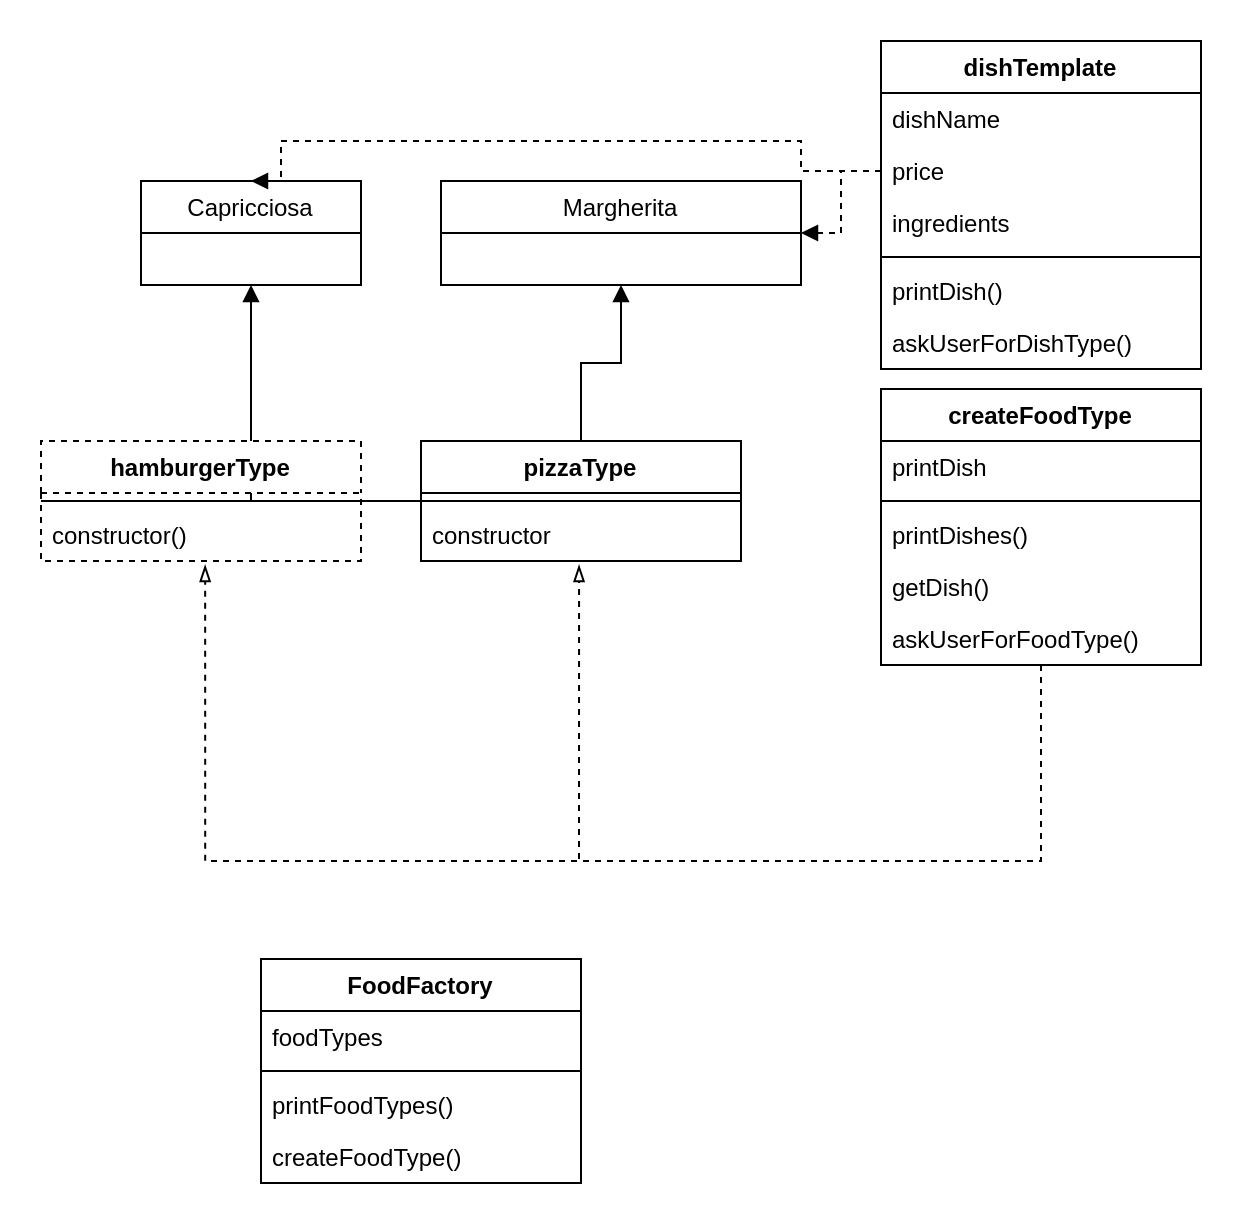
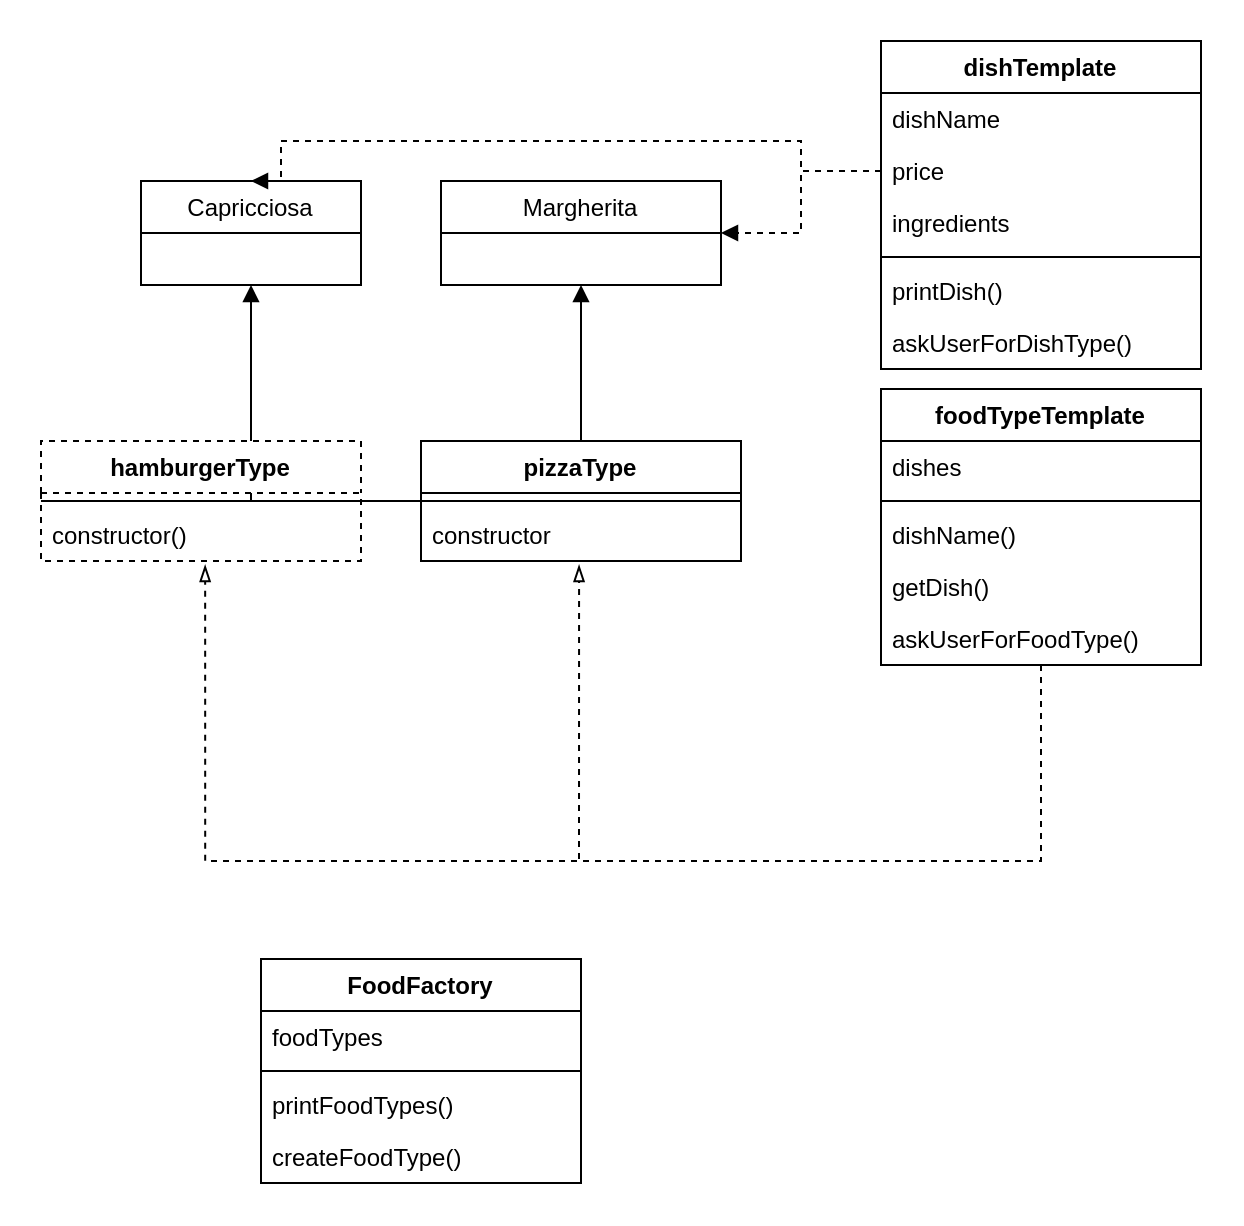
node "Margherita": size 360x104 -> 280x104
node "createFoodType": label "createFoodType" -> "foodTypeTemplate"
node "printDish": label "printDish" -> "dishes"
node "printDishes()": label "printDishes()" -> "dishName()"
